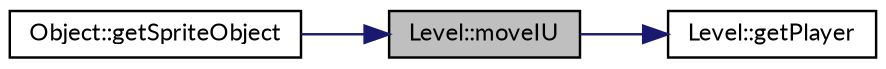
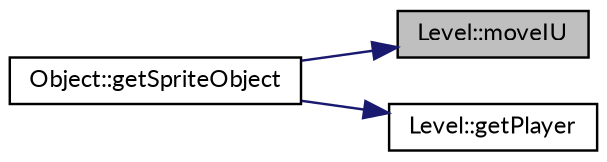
edge "Level::moveIU" -> "Level::getPlayer": now "Object::getSpriteObject" -> "Level::getPlayer"
